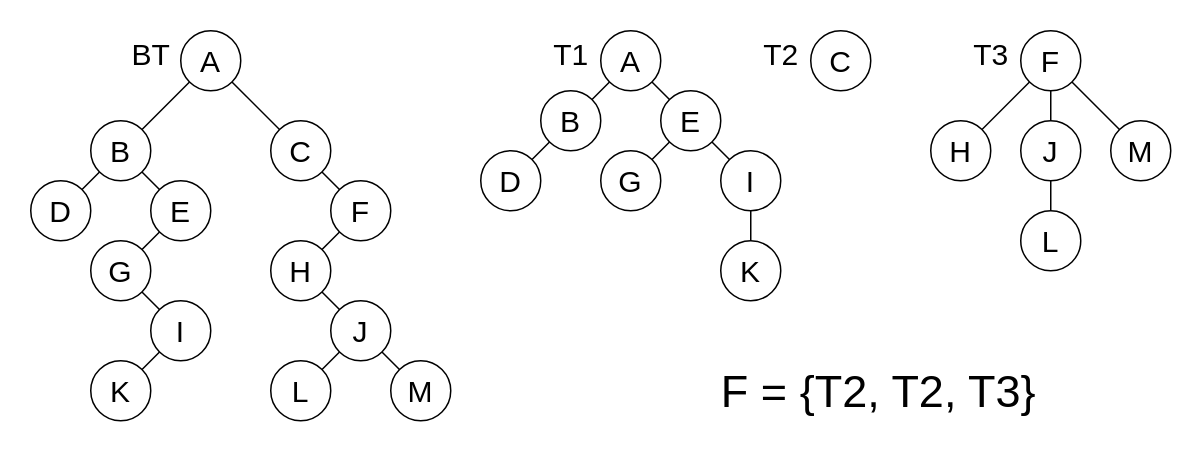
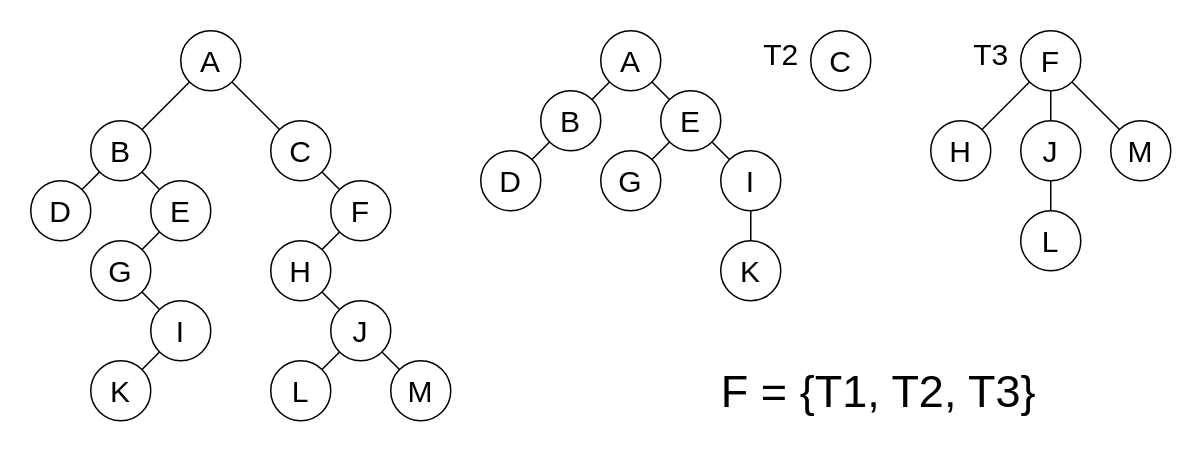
node "BT": removed
node "T1": removed
node "F = {T2, T2, T3}": label "F = {T2, T2, T3}" -> "F = {T1, T2, T3}"
